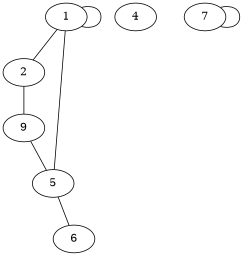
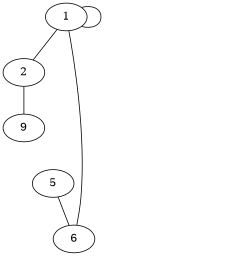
node "4": removed
node "7": removed
edge "1" -- "5": now "1" -- "6"
edge "9" -- "5": removed
